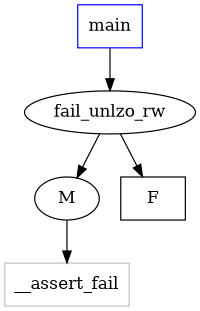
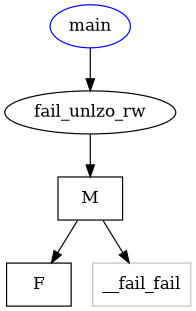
node "main": shape box -> ellipse
edge "fail_unlzo_rw" -> "F": now "M" -> "F"
node "M": shape ellipse -> box
node "__assert_fail": label "__assert_fail" -> "__fail_fail"
